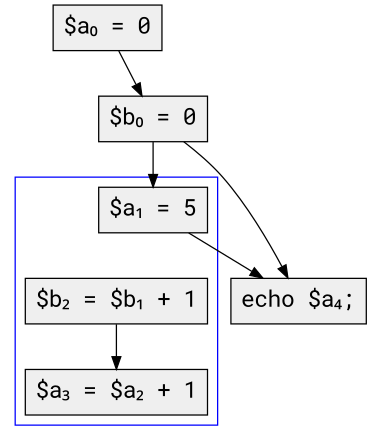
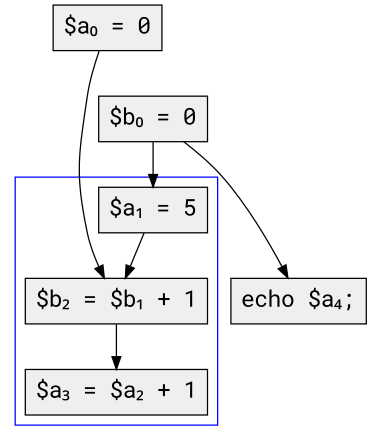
edge "$a₀ = 0" -> "$b₀ = 0": now "$a₀ = 0" -> "$b₂ = $b₁ + 1"
edge "$a₁ = 5" -> "echo $a₄;": now "$a₁ = 5" -> "$b₂ = $b₁ + 1"
